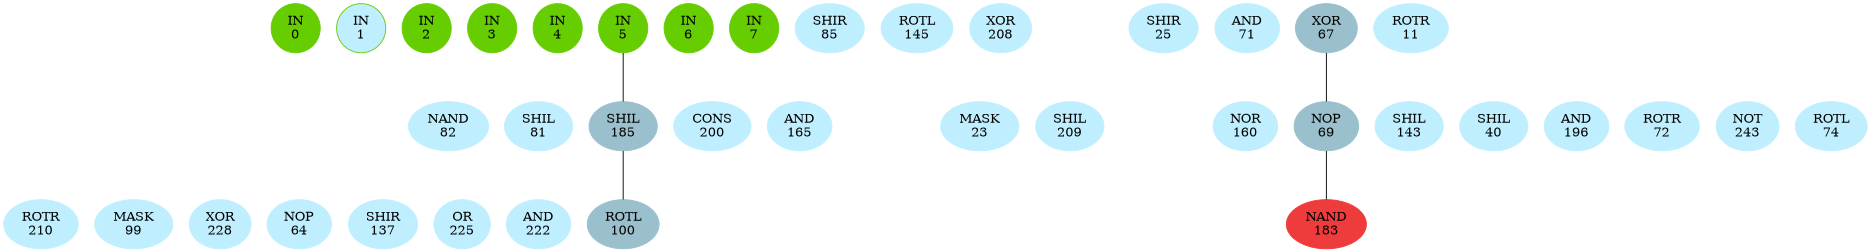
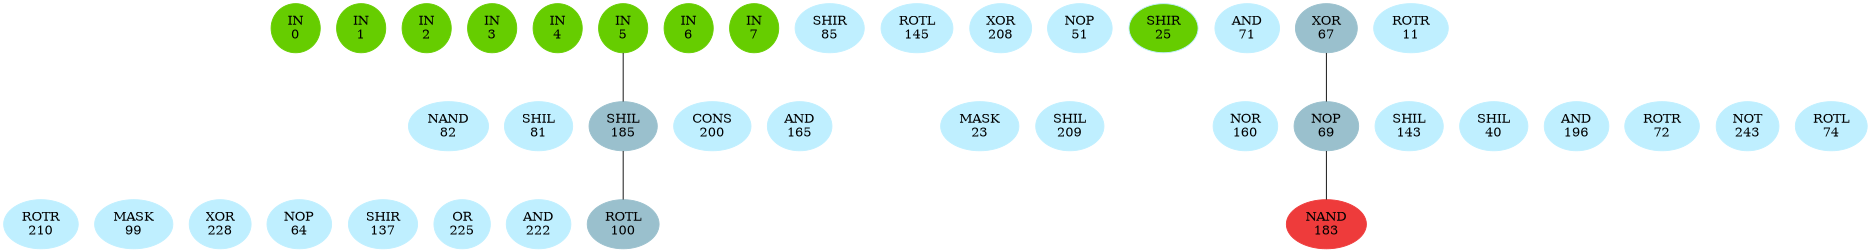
node "IN 1": fillcolor lightblue1 -> chartreuse3
node "NOP 51": added
node "SHIR 25": fillcolor lightblue1 -> chartreuse3
